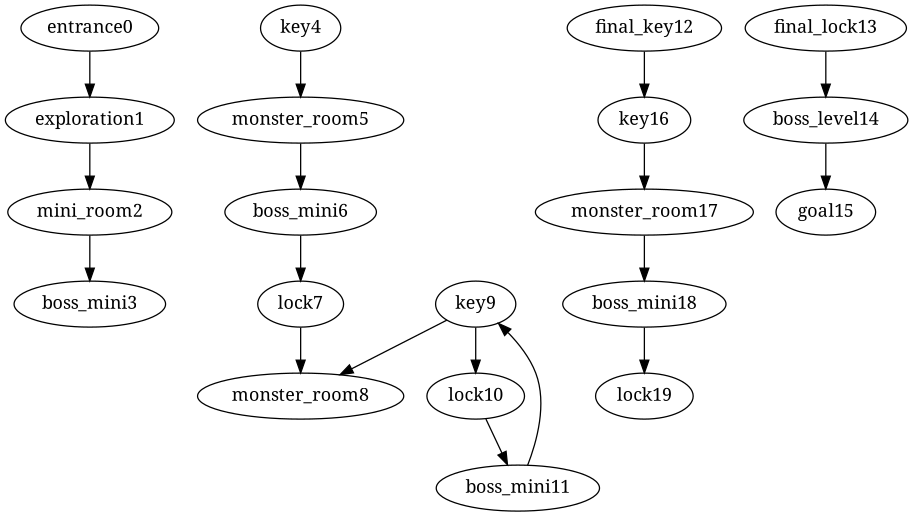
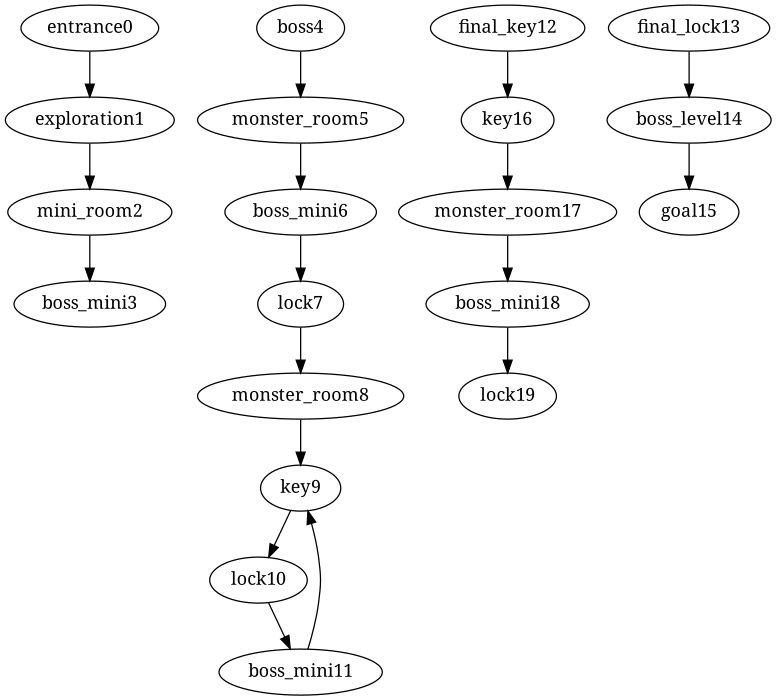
node "key4": label "key4" -> "boss4"
edge "key9" -> "monster_room8": reversed
